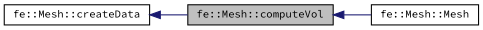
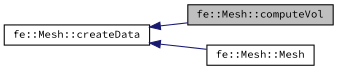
edge "fe::Mesh::Mesh" -> "fe::Mesh::computeVol": now "fe::Mesh::Mesh" -> "fe::Mesh::createData"
